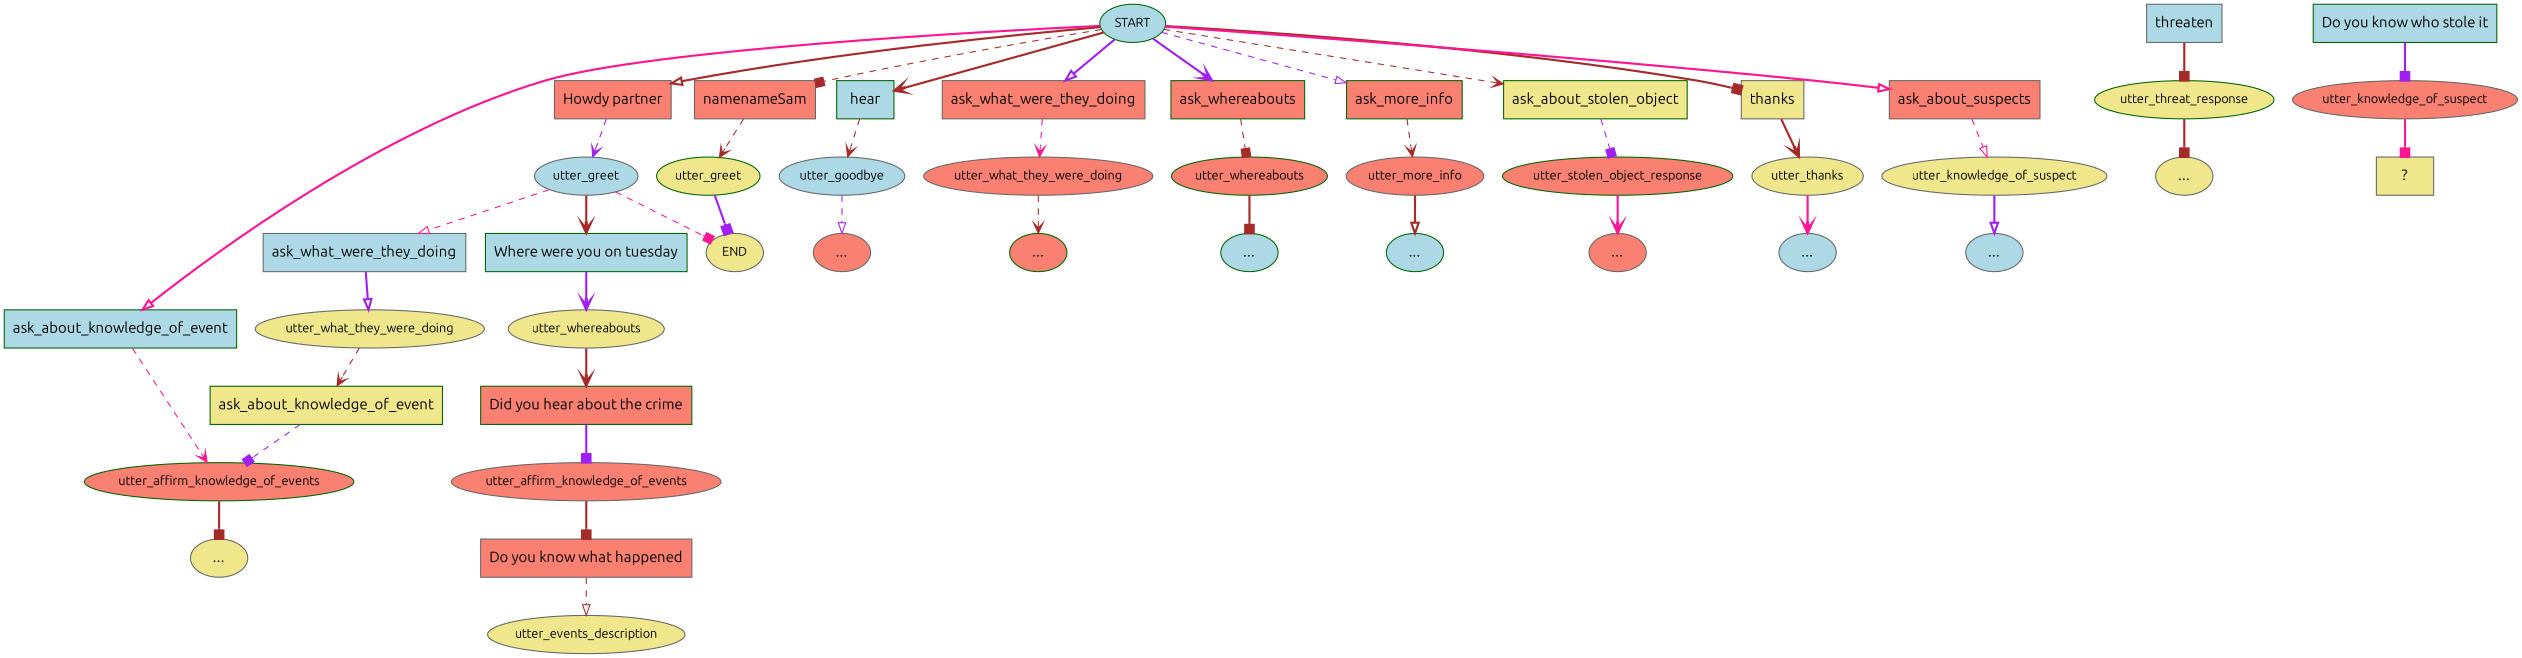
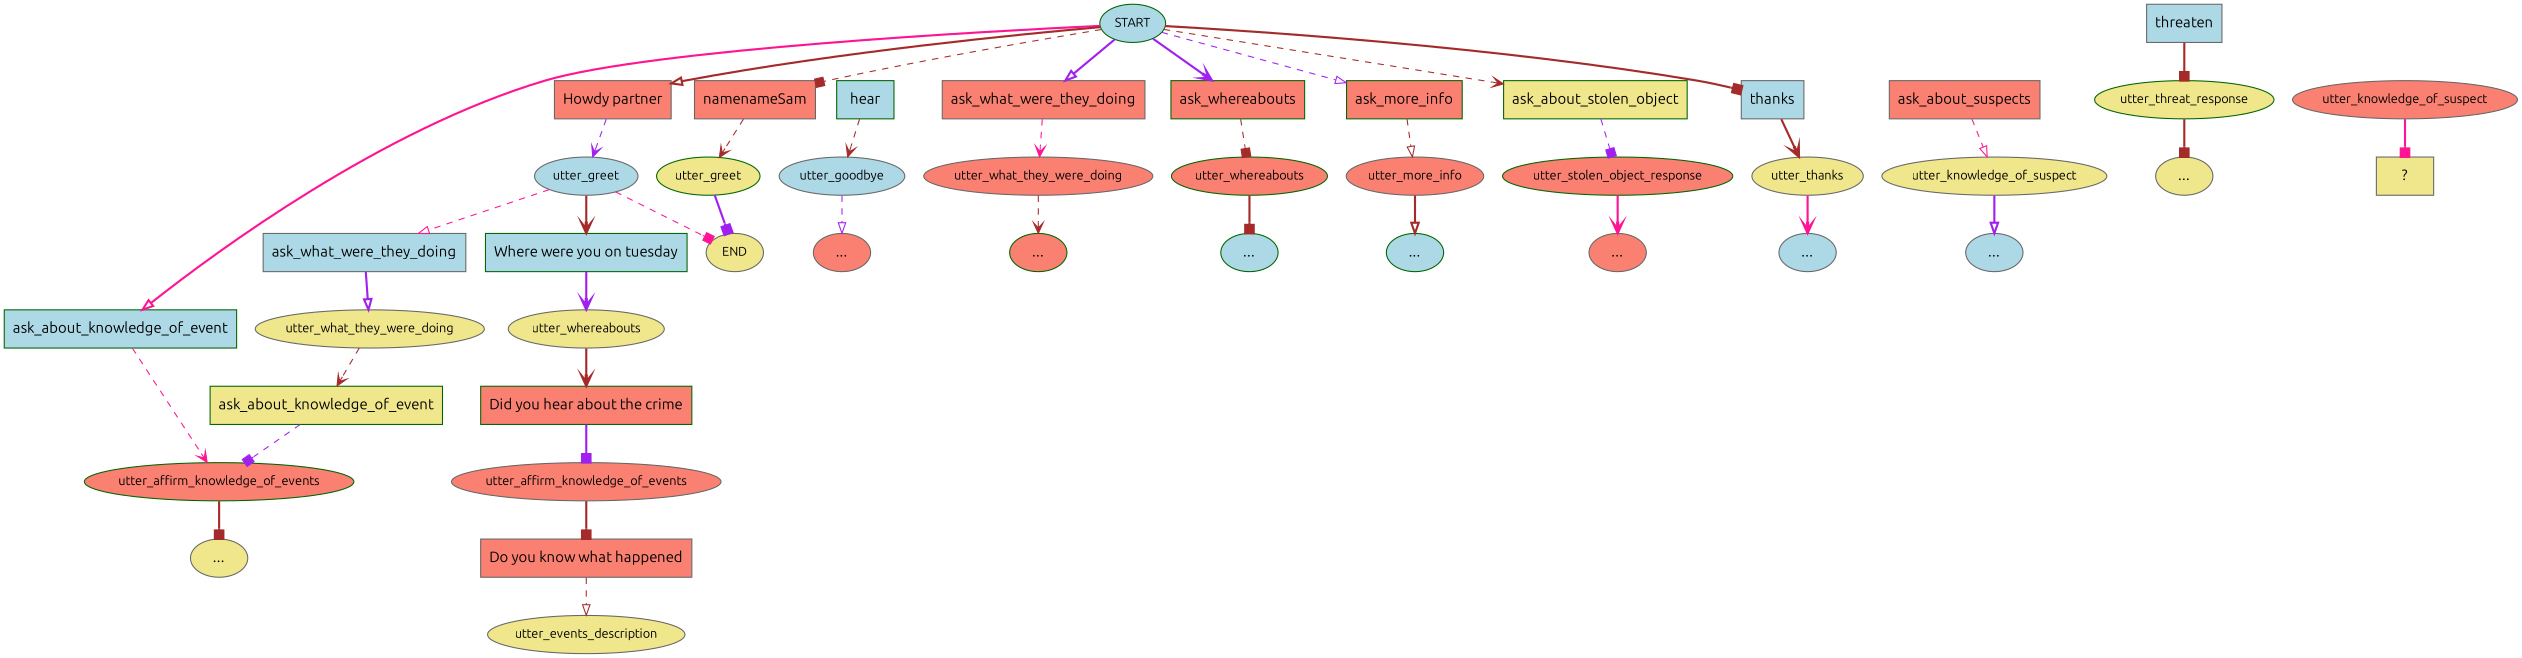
node "Do you know who stole it": removed
edge "START" -> "hear": removed
edge "START" -> "ask_about_suspects": removed
node "thanks": fillcolor khaki -> lightblue
edge "ask_more_info" -> "utter_more_info": arrowhead vee -> onormal
